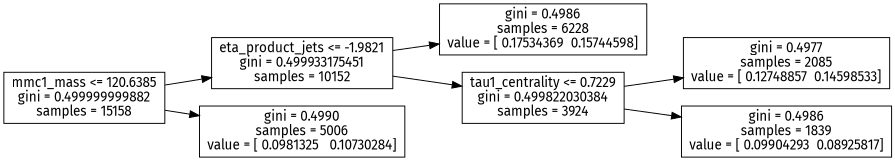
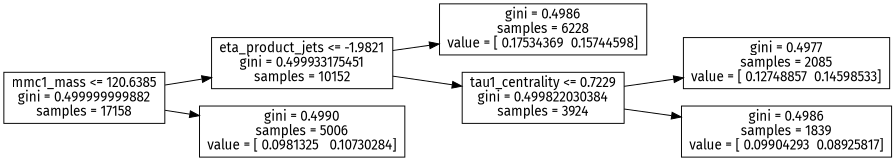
node "mmc1_mass <= 120.6385 gini = 0.499999999882 samples = 15158": label "mmc1_mass <= 120.6385 gini = 0.499999999882 samples = 15158" -> "mmc1_mass <= 120.6385 gini = 0.499999999882 samples = 17158"
